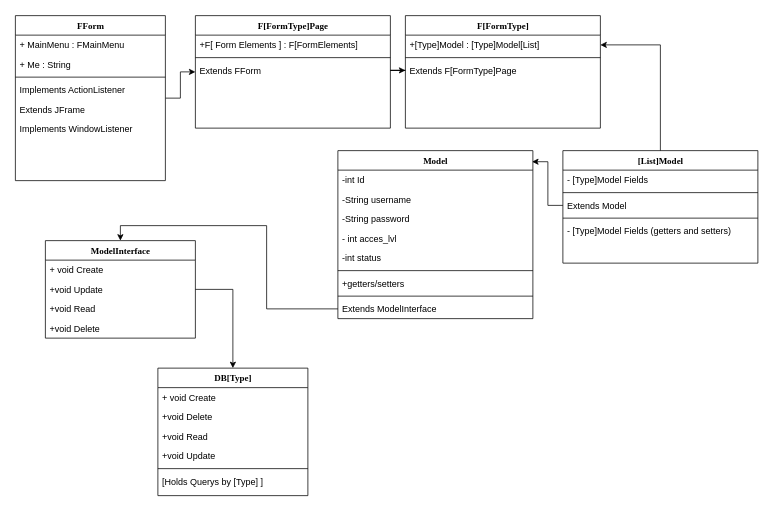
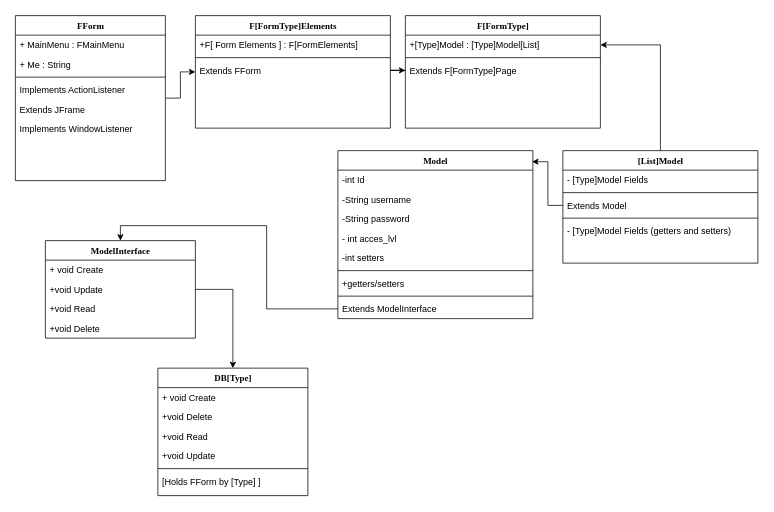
node "F[FormType]Page": label "F[FormType]Page" -> "F[FormType]Elements"
node "-int status": label "-int status" -> "-int setters"
node "[Holds Querys by [Type] ]": label "[Holds Querys by [Type] ]" -> "[Holds FForm by [Type] ]"
